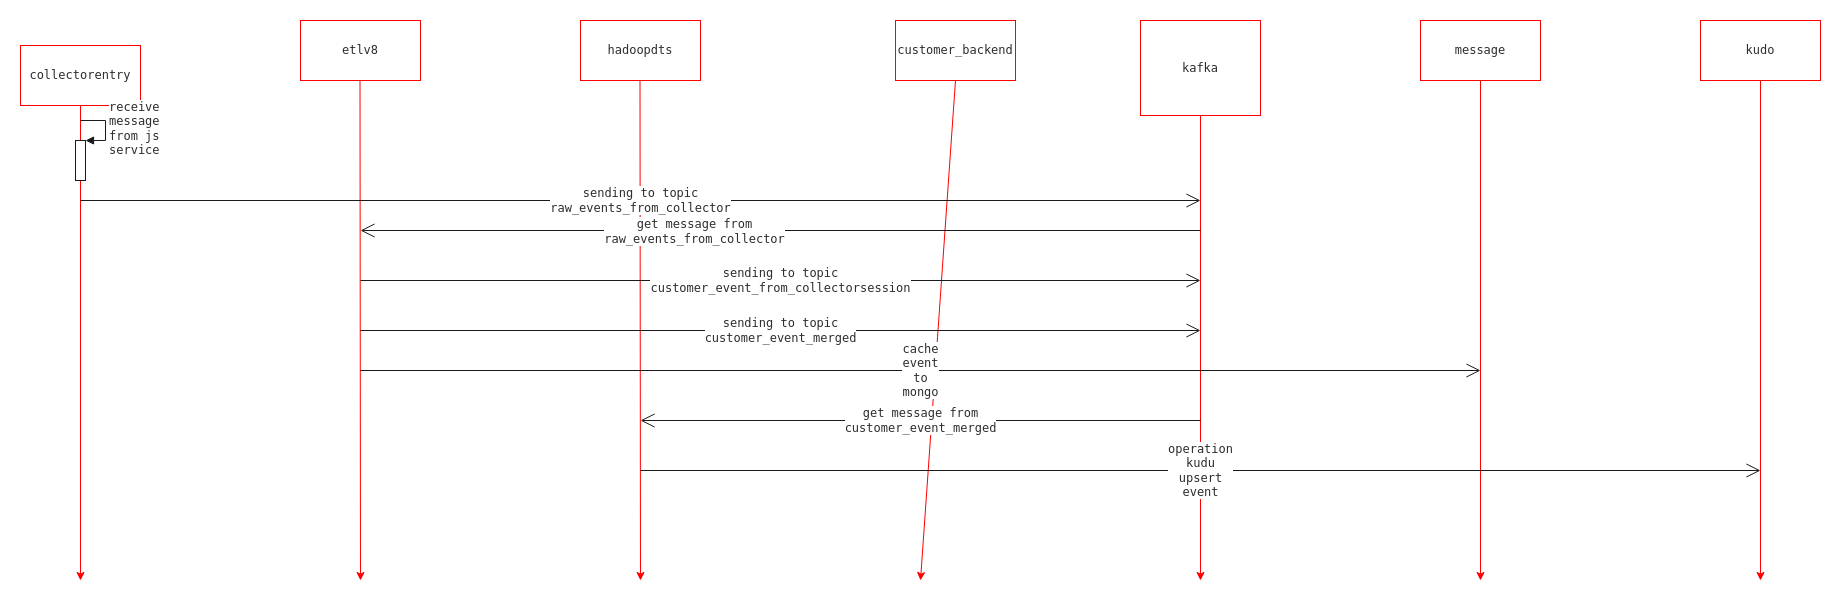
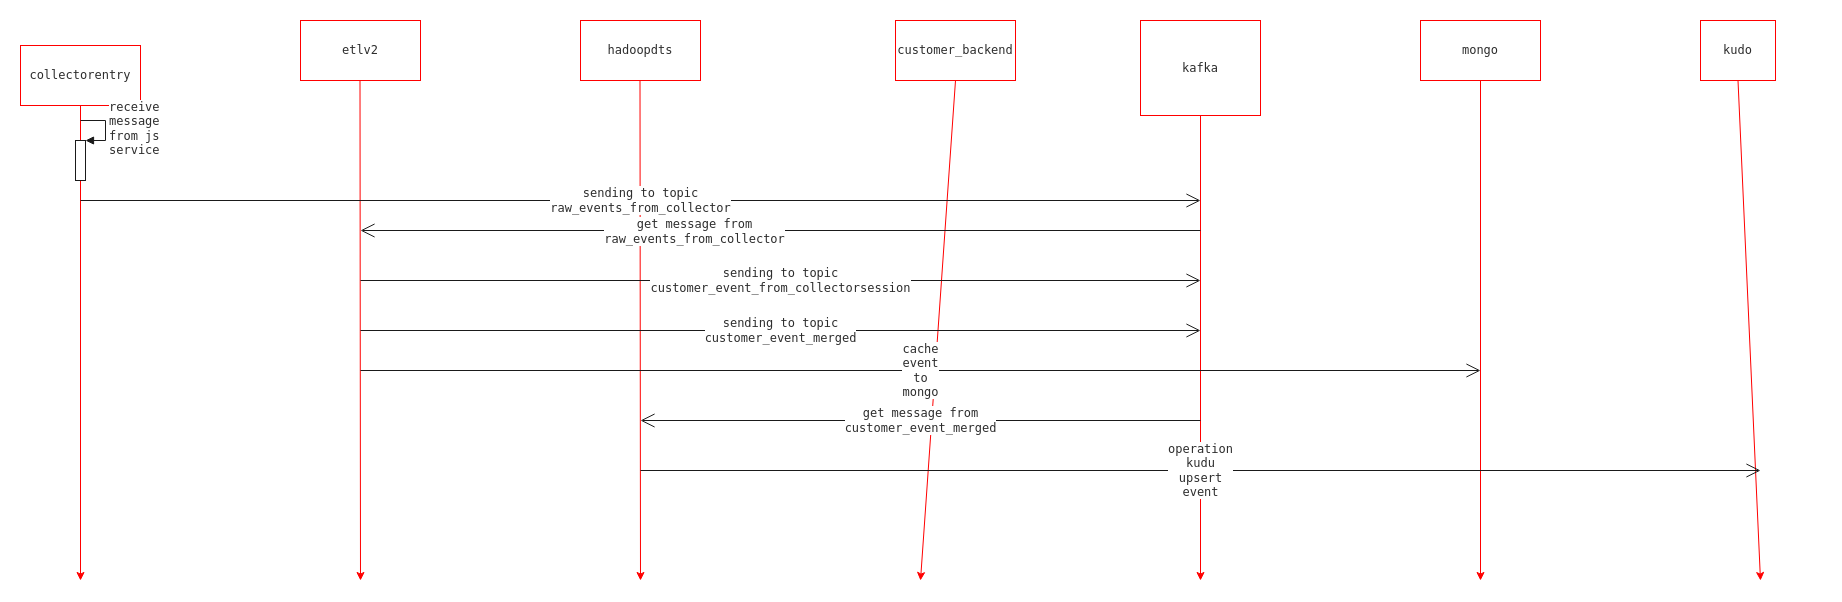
node "etlv8": label "etlv8" -> "etlv2"
node "message": label "message" -> "mongo"
node "kudo": size 120x60 -> 75x60
